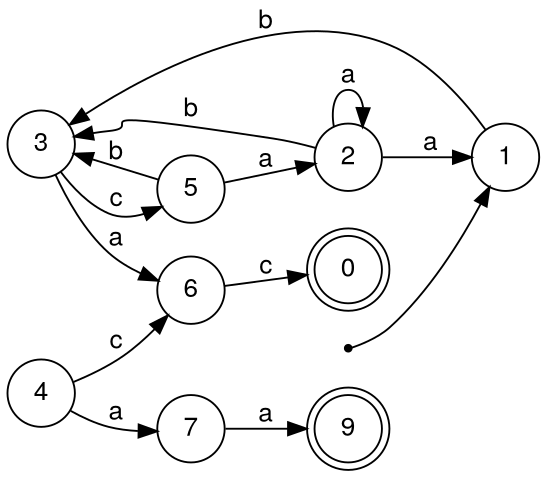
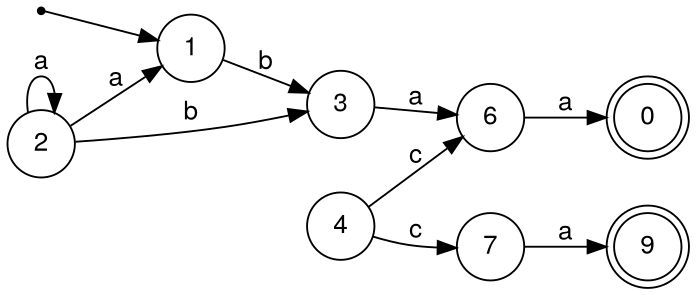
node "5": removed
edge "6" -> "0": label "c" -> "a"
edge "4" -> "7": label "a" -> "c"
